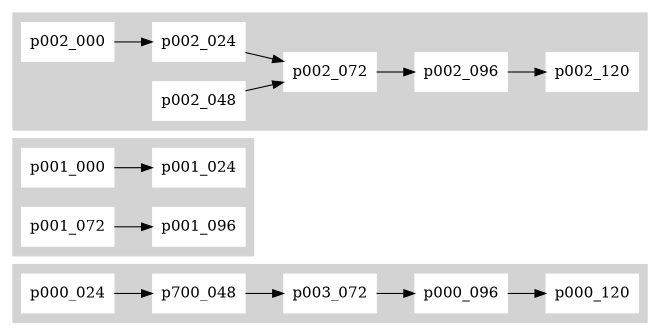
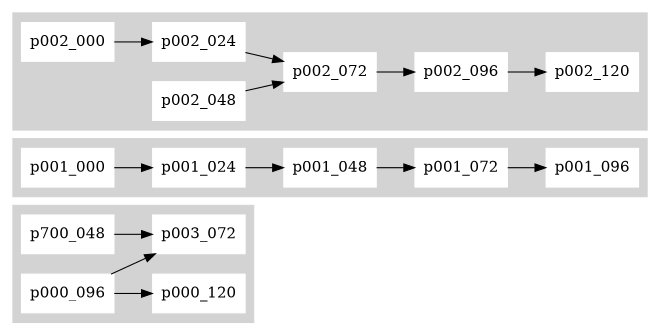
node "p001_048": added
node "p000_024": removed
edge "p003_072" -> "p000_096": reversed
